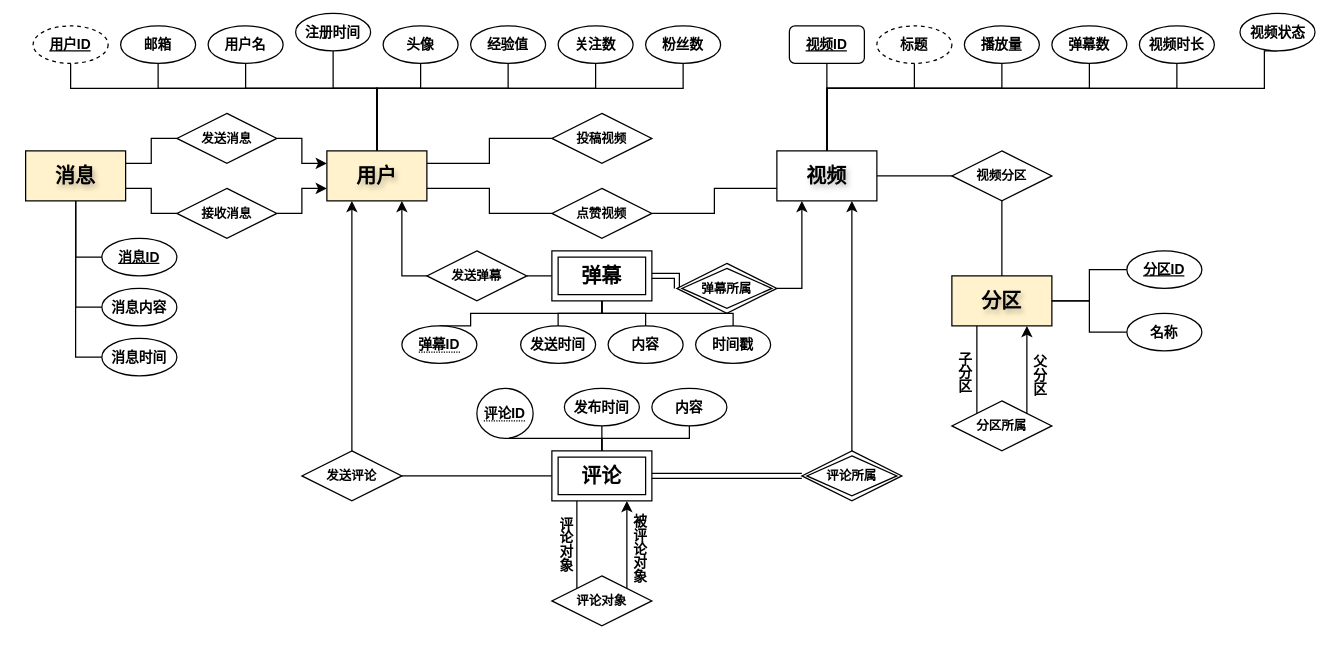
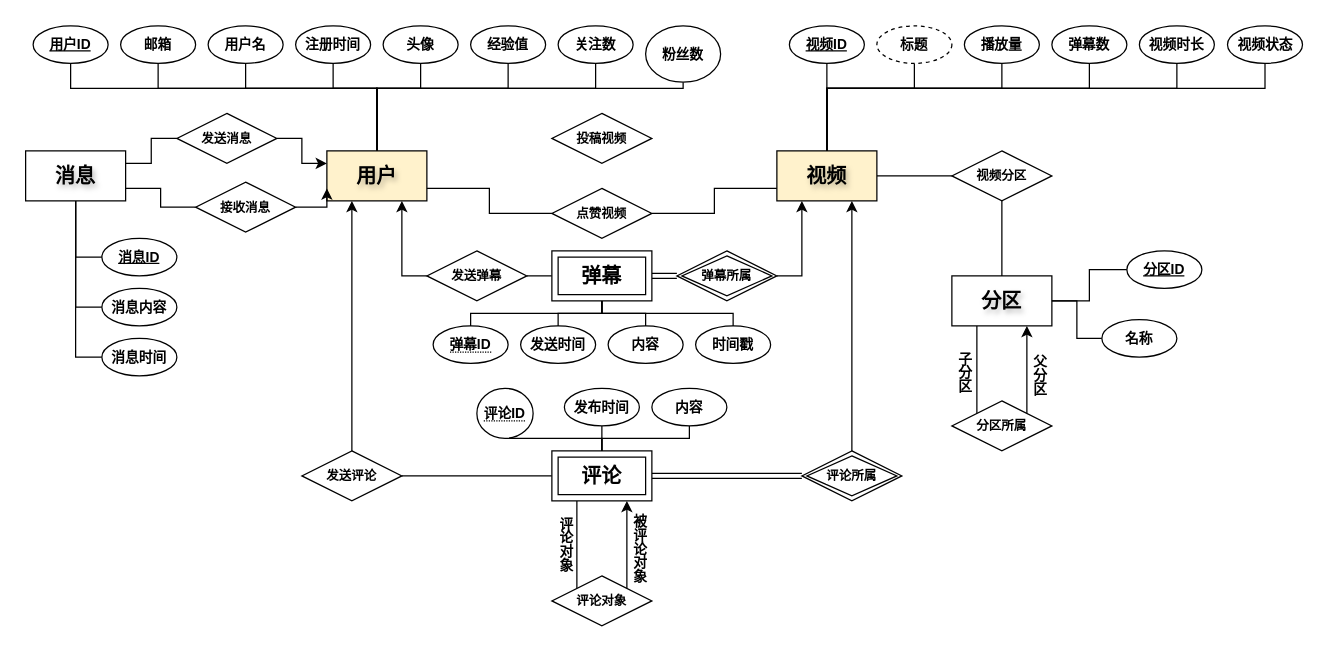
node "注册时间": moved (333, 32) -> (333, 44)
node "视频状态": moved (1278, 32) -> (1265, 44)
node "用户ID": style dashed -> solid
node "粉丝数": size 75x38 -> 75x56
node "视频ID": shape rounded rectangle -> ellipse
edge "投稿视频" -- "用户": removed
node "消息": fillcolor #fff2cc -> #ffffff
node "视频": fillcolor #ffffff -> #fff2cc
node "接收消息": moved (227, 213) -> (246, 207)
node "弹幕所属": moved (727, 288) -> (727, 276)
node "分区": fillcolor #fff2cc -> #ffffff
node "名称": moved (1164, 332) -> (1139, 338)
node "弹幕ID": moved (439, 344) -> (471, 344)
